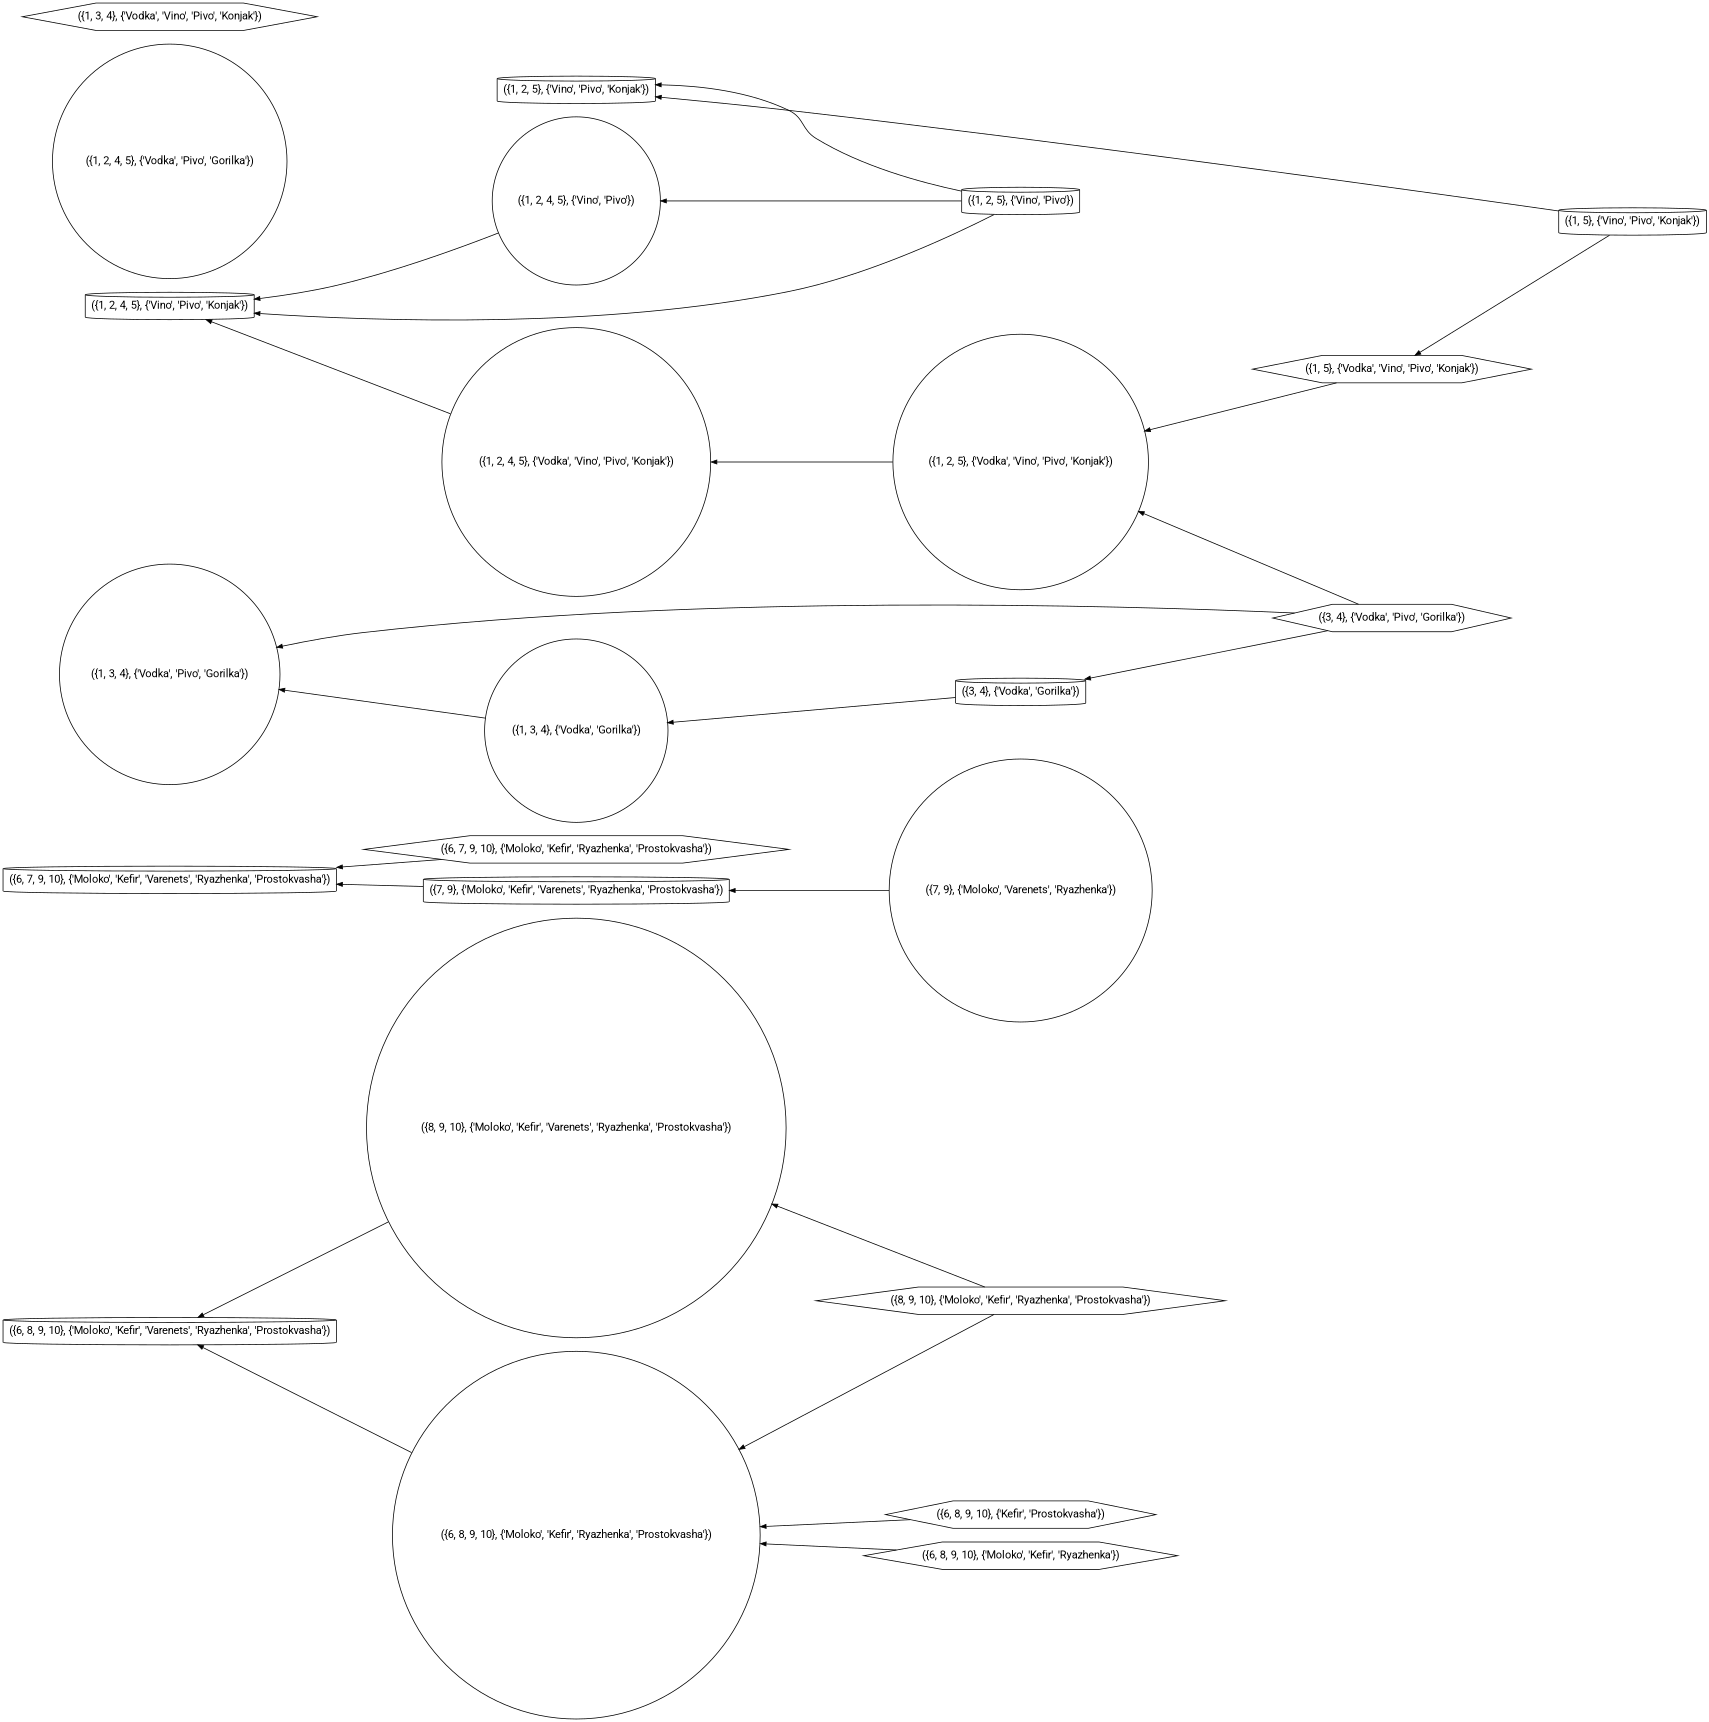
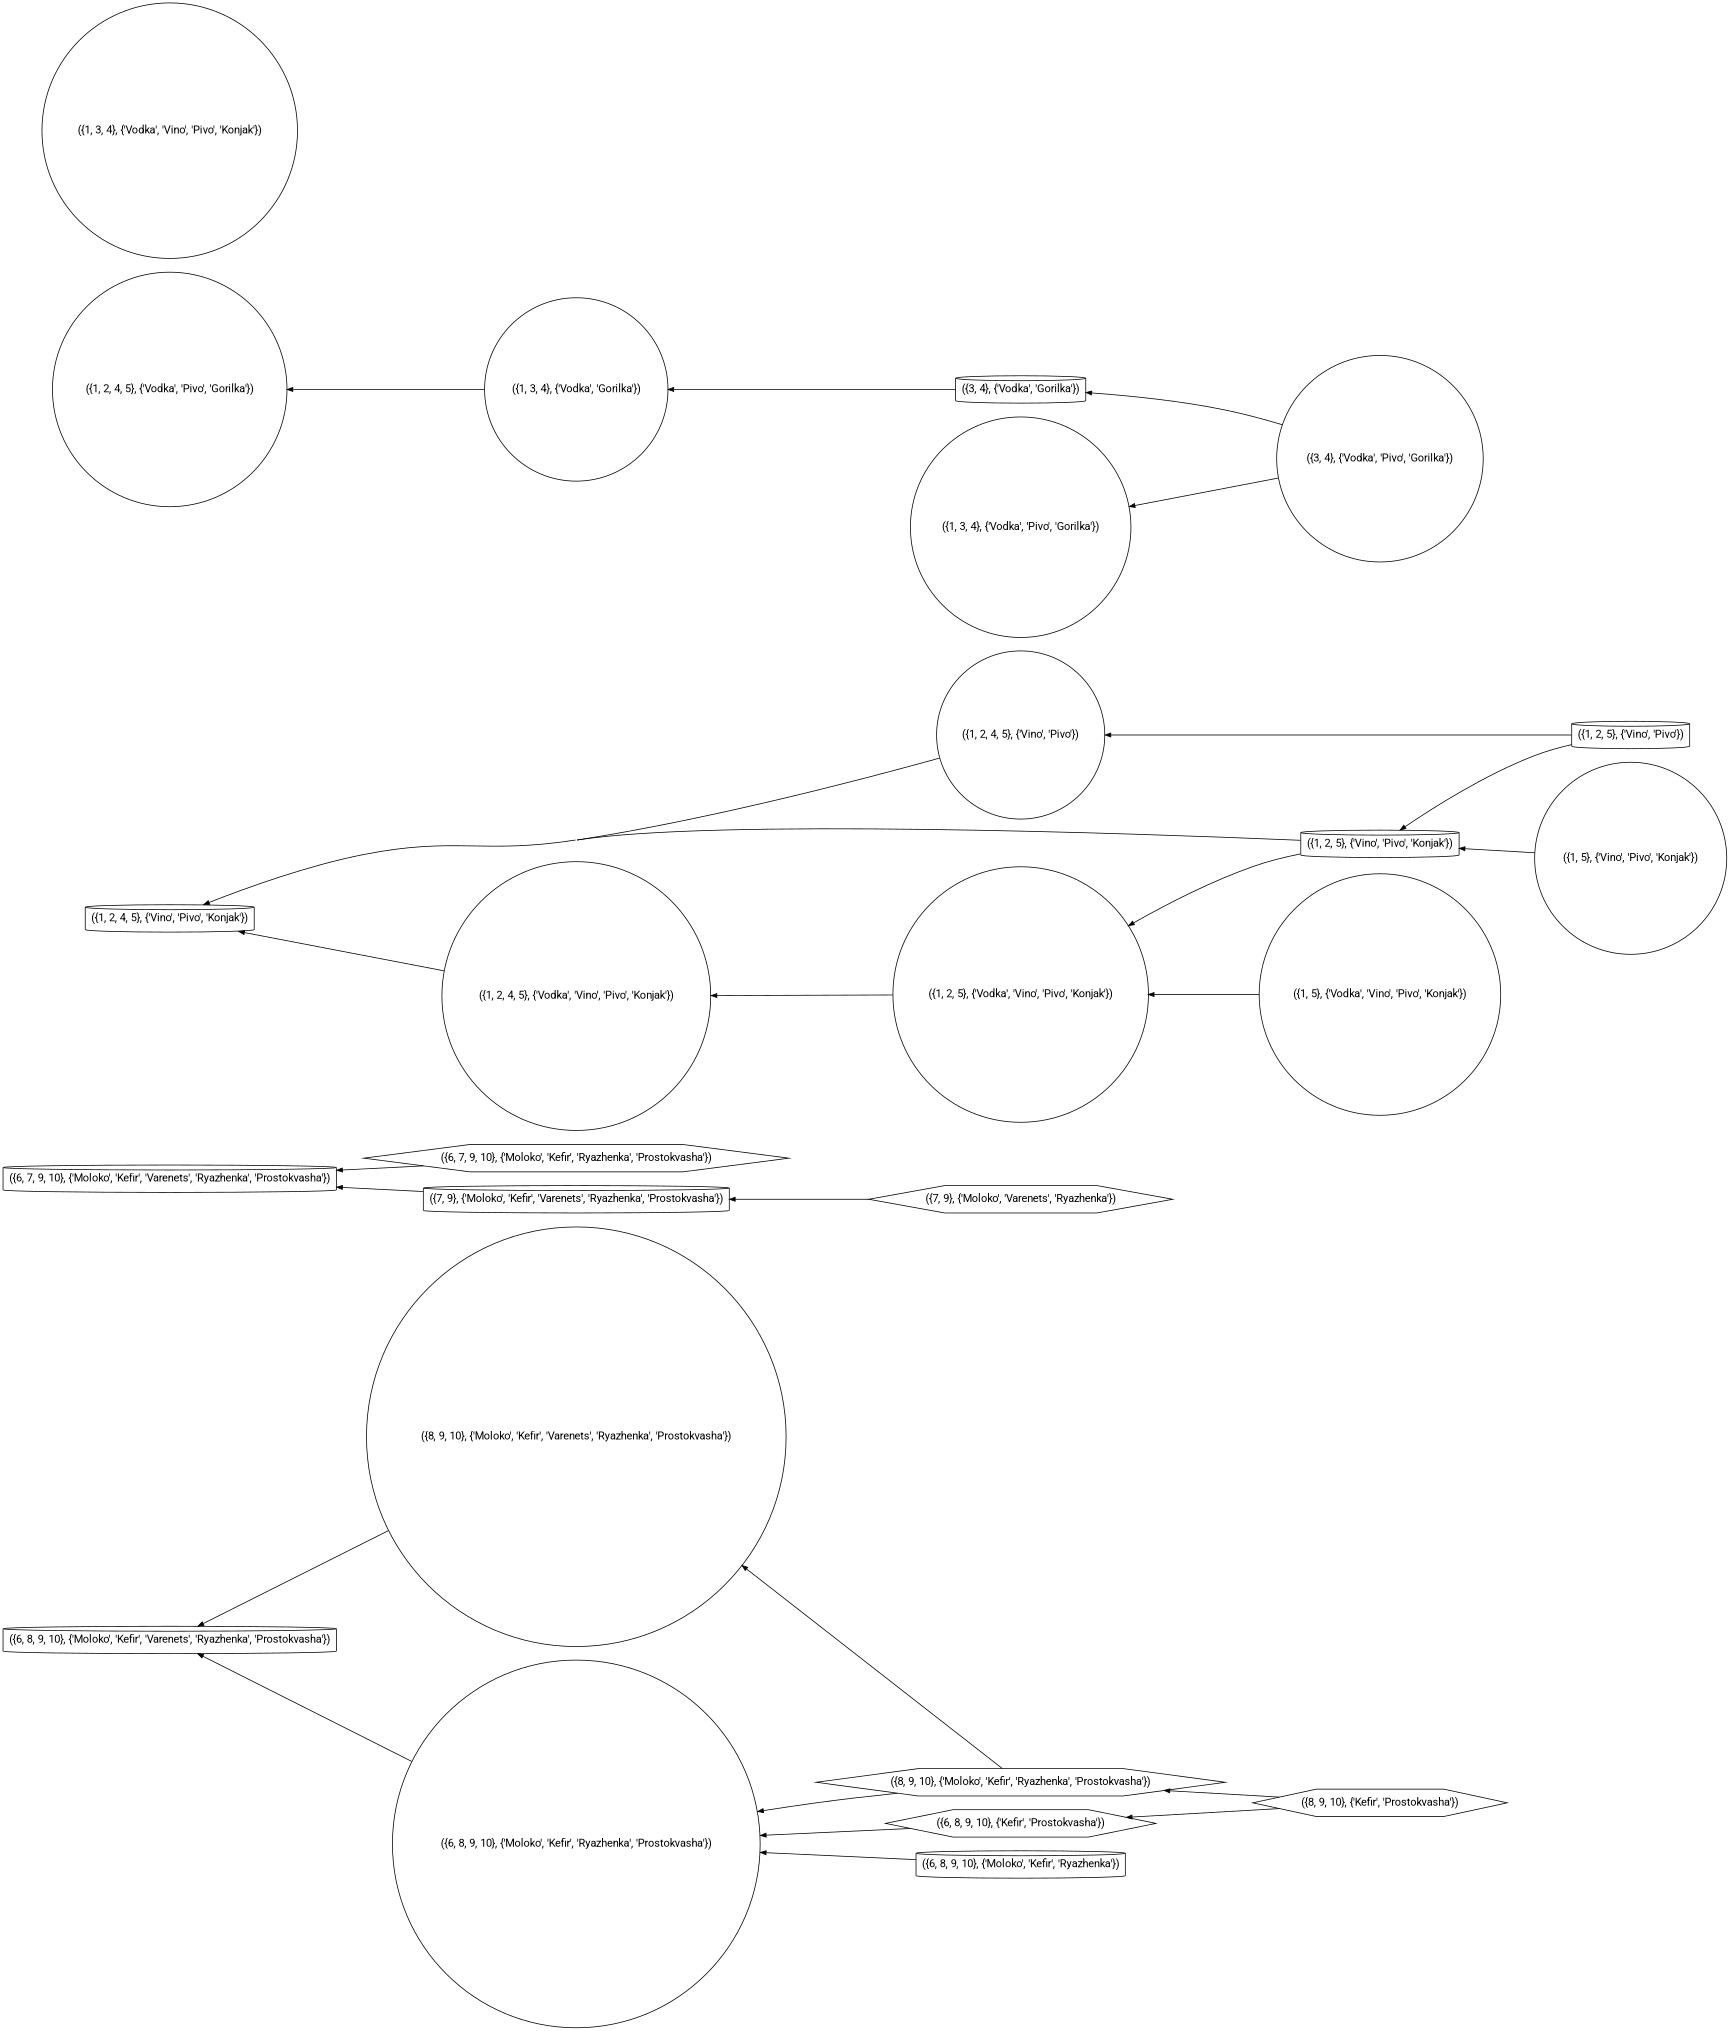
node "({1, 3, 4}, {'Vodka', 'Vino', 'Pivo', 'Konjak'})": shape hexagon -> circle
node "({1, 5}, {'Vino', 'Pivo', 'Konjak'})": shape cylinder -> circle
edge "({1, 5}, {'Vino', 'Pivo', 'Konjak'})" -> "({1, 5}, {'Vodka', 'Vino', 'Pivo', 'Konjak'})": removed
edge "({1, 2, 5}, {'Vino', 'Pivo'})" -> "({1, 2, 4, 5}, {'Vino', 'Pivo', 'Konjak'})": now "({1, 2, 5}, {'Vino', 'Pivo', 'Konjak'})" -> "({1, 2, 4, 5}, {'Vino', 'Pivo', 'Konjak'})"
node "({1, 5}, {'Vodka', 'Vino', 'Pivo', 'Konjak'})": shape hexagon -> circle
edge "({3, 4}, {'Vodka', 'Pivo', 'Gorilka'})" -> "({1, 2, 5}, {'Vodka', 'Vino', 'Pivo', 'Konjak'})": now "({1, 2, 5}, {'Vino', 'Pivo', 'Konjak'})" -> "({1, 2, 5}, {'Vodka', 'Vino', 'Pivo', 'Konjak'})"
node "({3, 4}, {'Vodka', 'Pivo', 'Gorilka'})": shape hexagon -> circle
edge "({1, 3, 4}, {'Vodka', 'Gorilka'})" -> "({1, 3, 4}, {'Vodka', 'Pivo', 'Gorilka'})": now "({1, 3, 4}, {'Vodka', 'Gorilka'})" -> "({1, 2, 4, 5}, {'Vodka', 'Pivo', 'Gorilka'})"
node "({7, 9}, {'Moloko', 'Varenets', 'Ryazhenka'})": shape circle -> hexagon
node "({6, 8, 9, 10}, {'Moloko', 'Kefir', 'Ryazhenka'})": shape hexagon -> cylinder
node "({8, 9, 10}, {'Kefir', 'Prostokvasha'})": added
